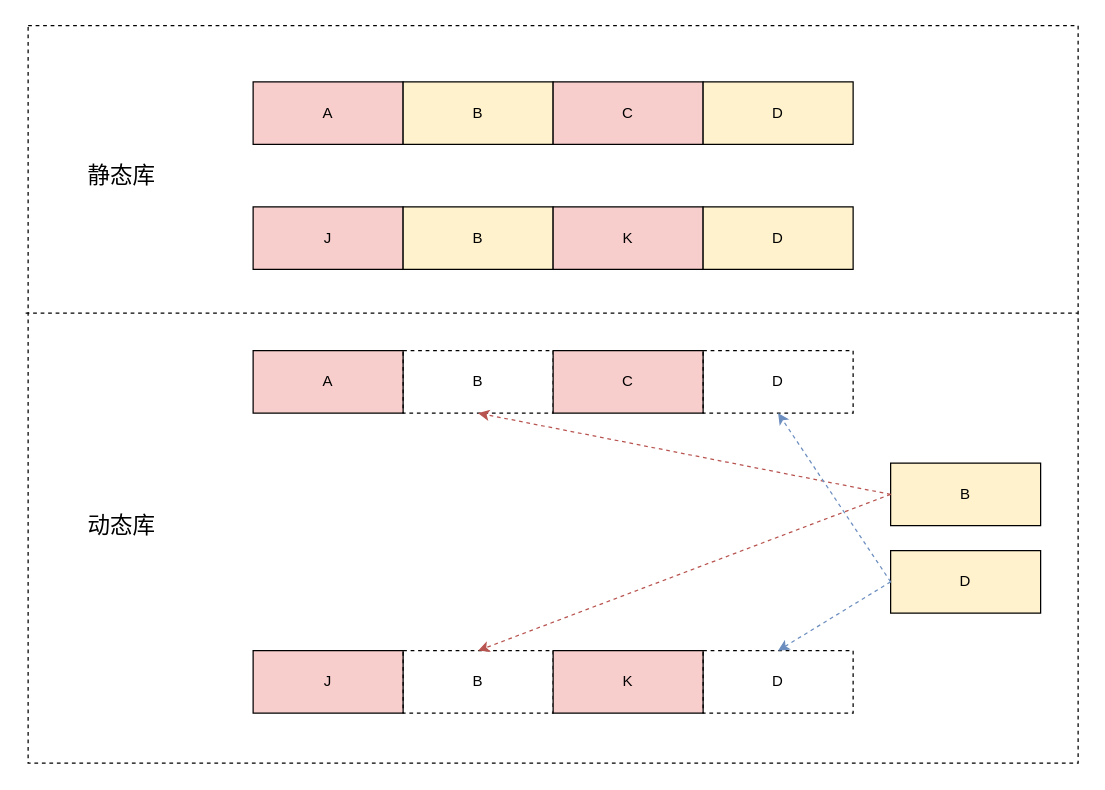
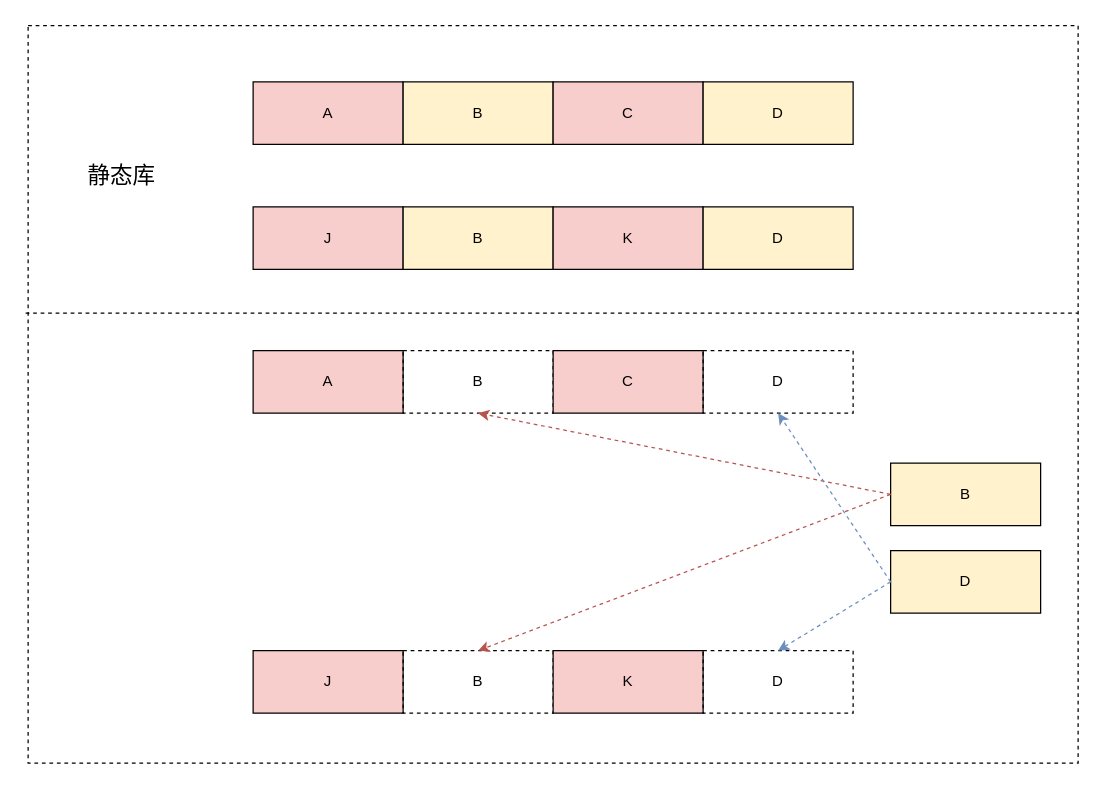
node "动态库": removed
